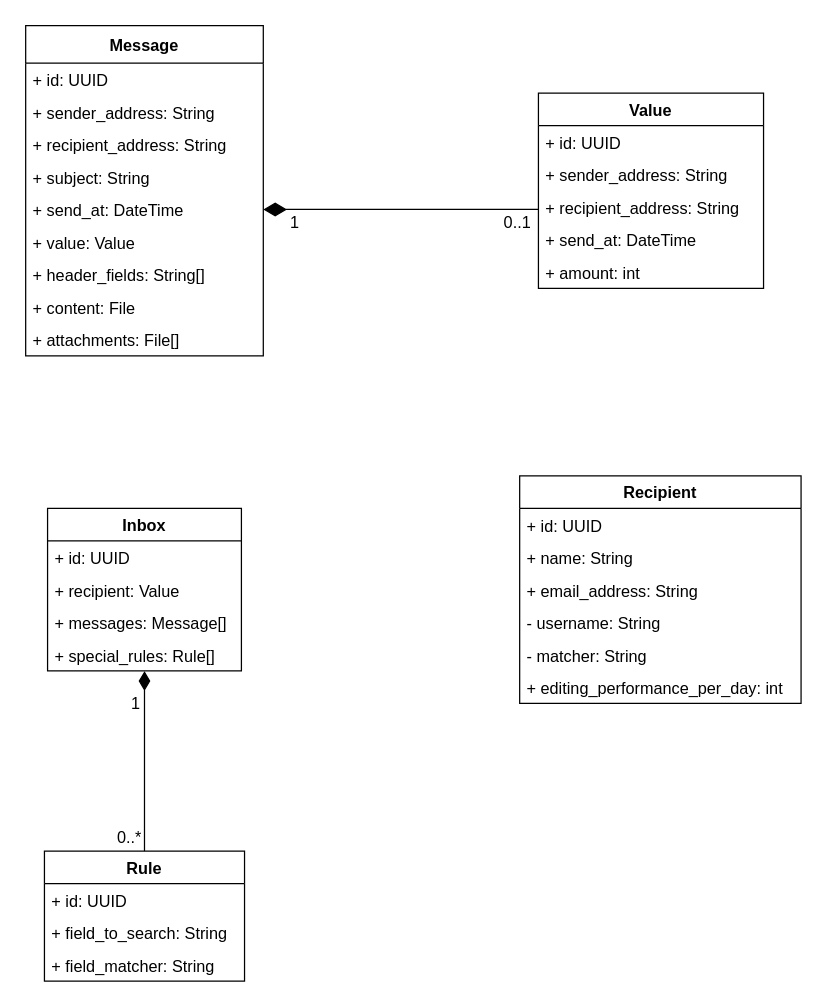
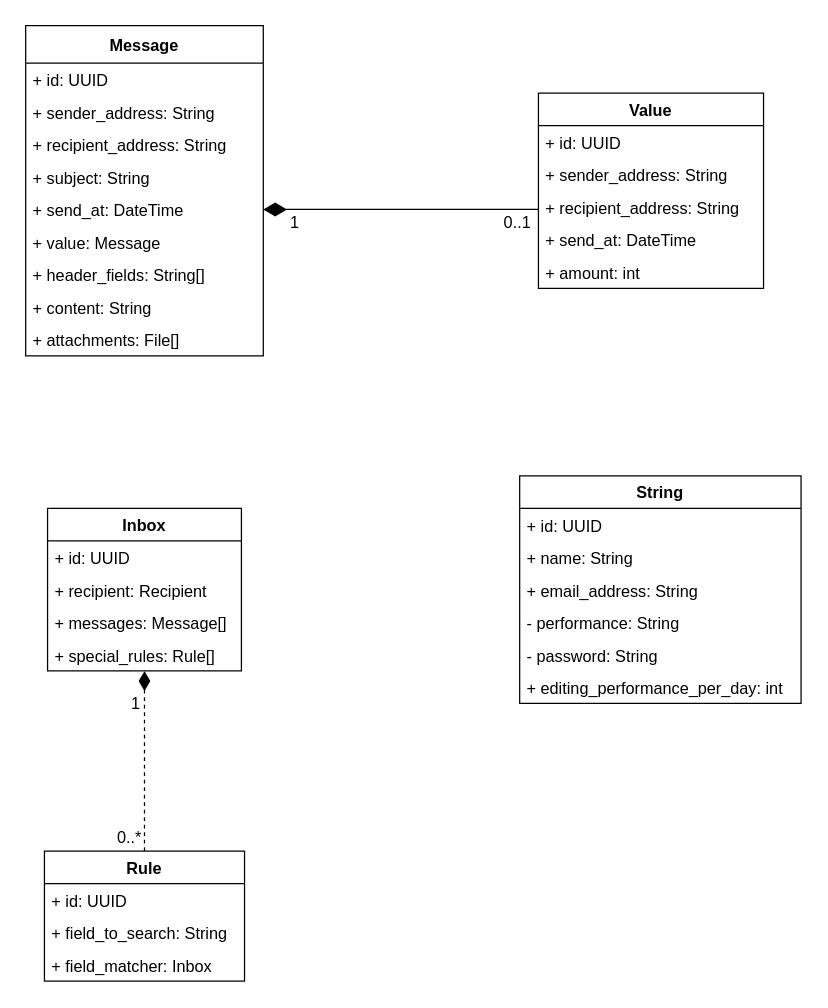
node "+ value: Value": label "+ value: Value" -> "+ value: Message"
node "+ content: File": label "+ content: File" -> "+ content: String"
node "Recipient": label "Recipient" -> "String"
node "+ recipient: Value": label "+ recipient: Value" -> "+ recipient: Recipient"
node "- username: String": label "- username: String" -> "- performance: String"
node "- matcher: String": label "- matcher: String" -> "- password: String"
edge "Rule" -> "+ special_rules: Rule[]": style solid -> dashed
node "+ field_matcher: String": label "+ field_matcher: String" -> "+ field_matcher: Inbox"
